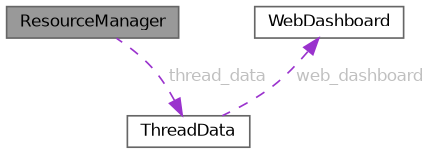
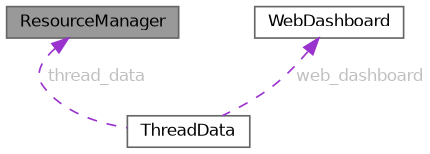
edge "ResourceManager" -> "ThreadData": reversed
